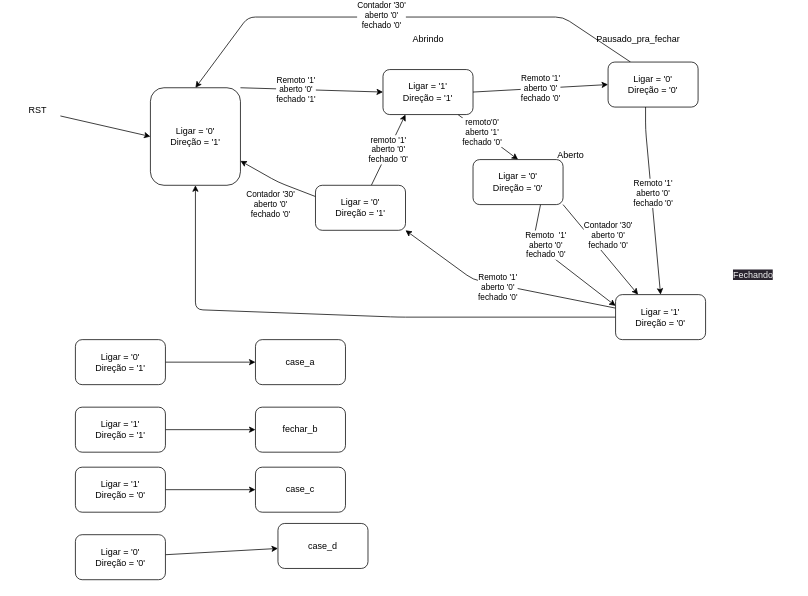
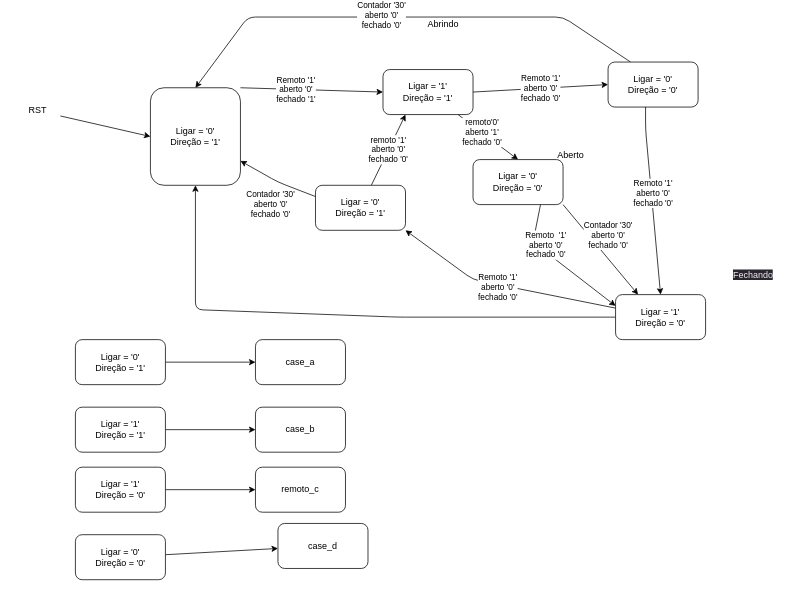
node "Abrindo": moved (428, 39) -> (443, 24)
node "Pausado_pra_fechar": removed
node "fechar_b": label "fechar_b" -> "case_b"
node "case_c": label "case_c" -> "remoto_c"
